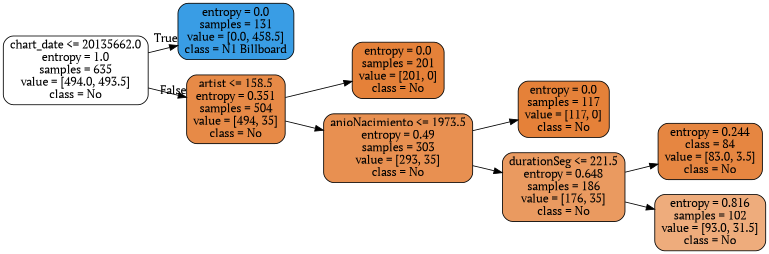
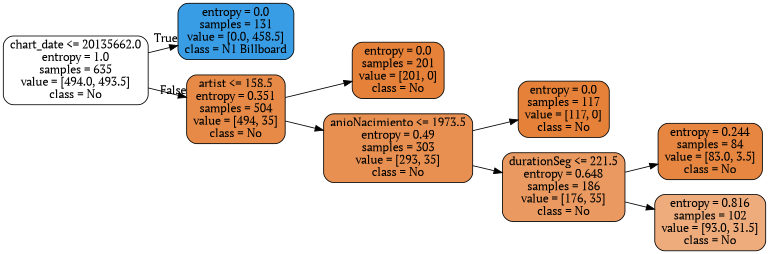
node "entropy = 0.244 class = 84 value = [83.0, 3.5] class = No": label "entropy = 0.244 class = 84 value = [83.0, 3.5] class = No" -> "entropy = 0.244 samples = 84 value = [83.0, 3.5] class = No"
